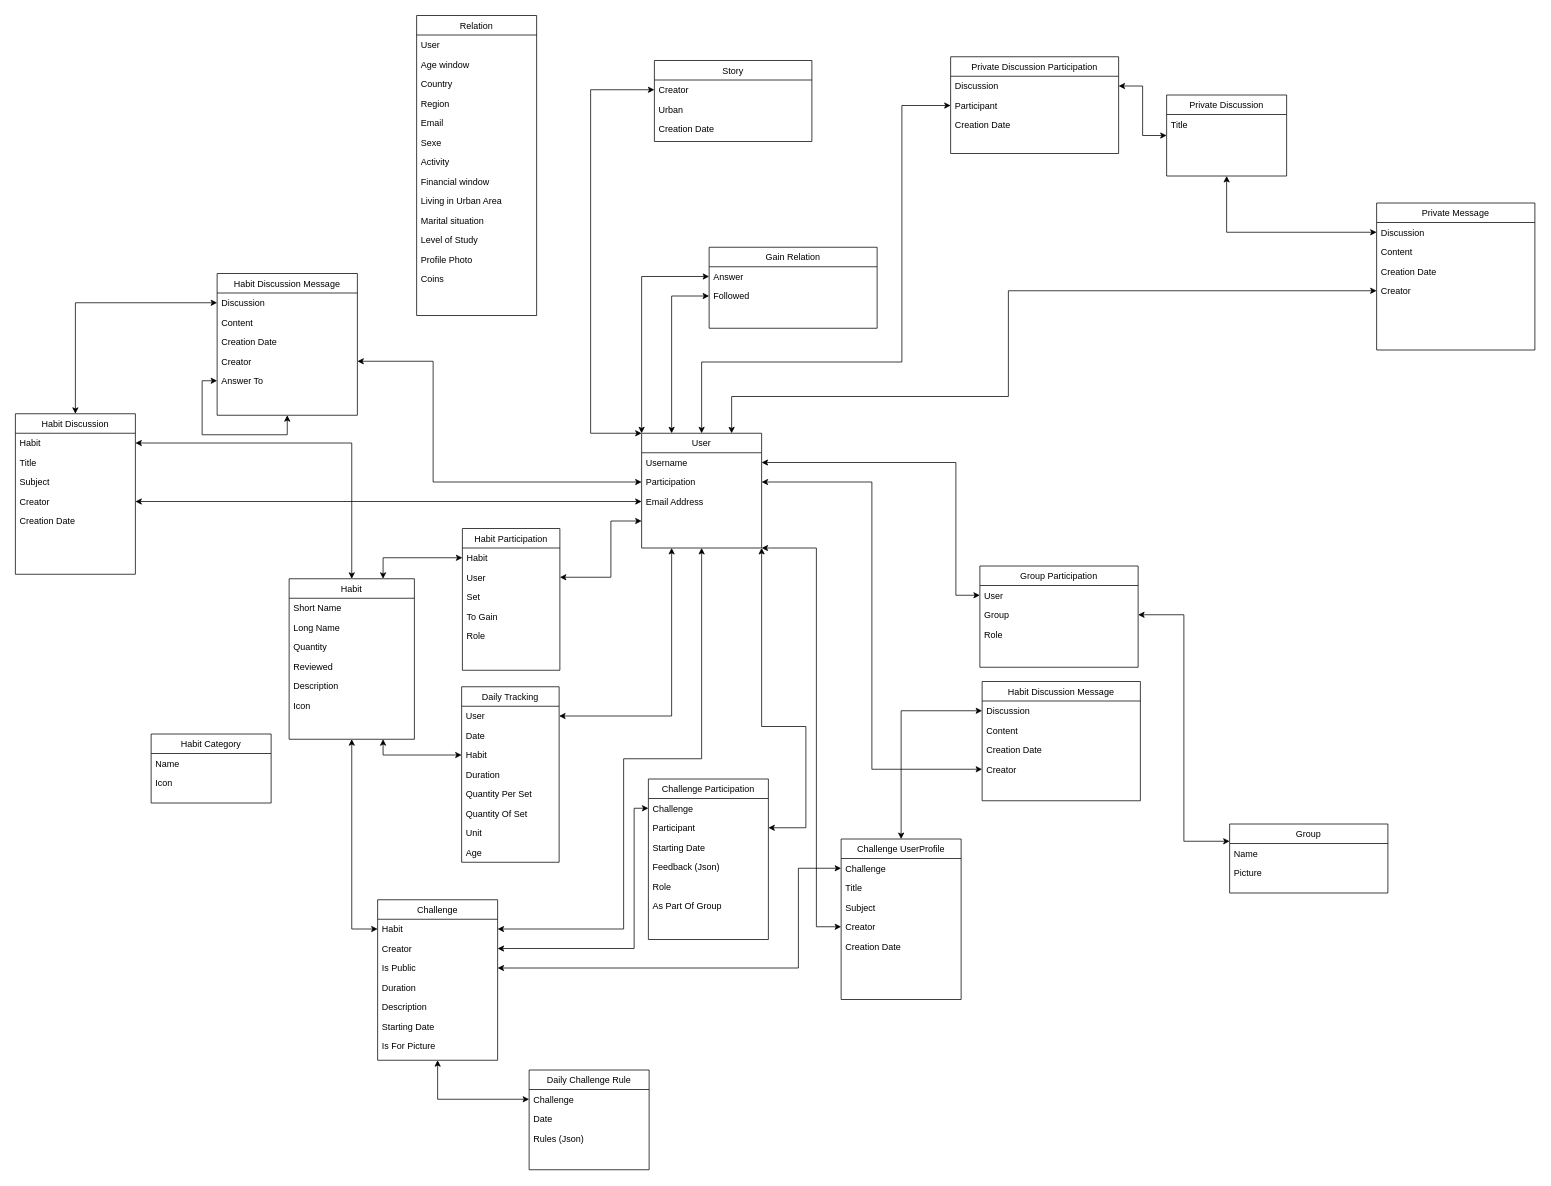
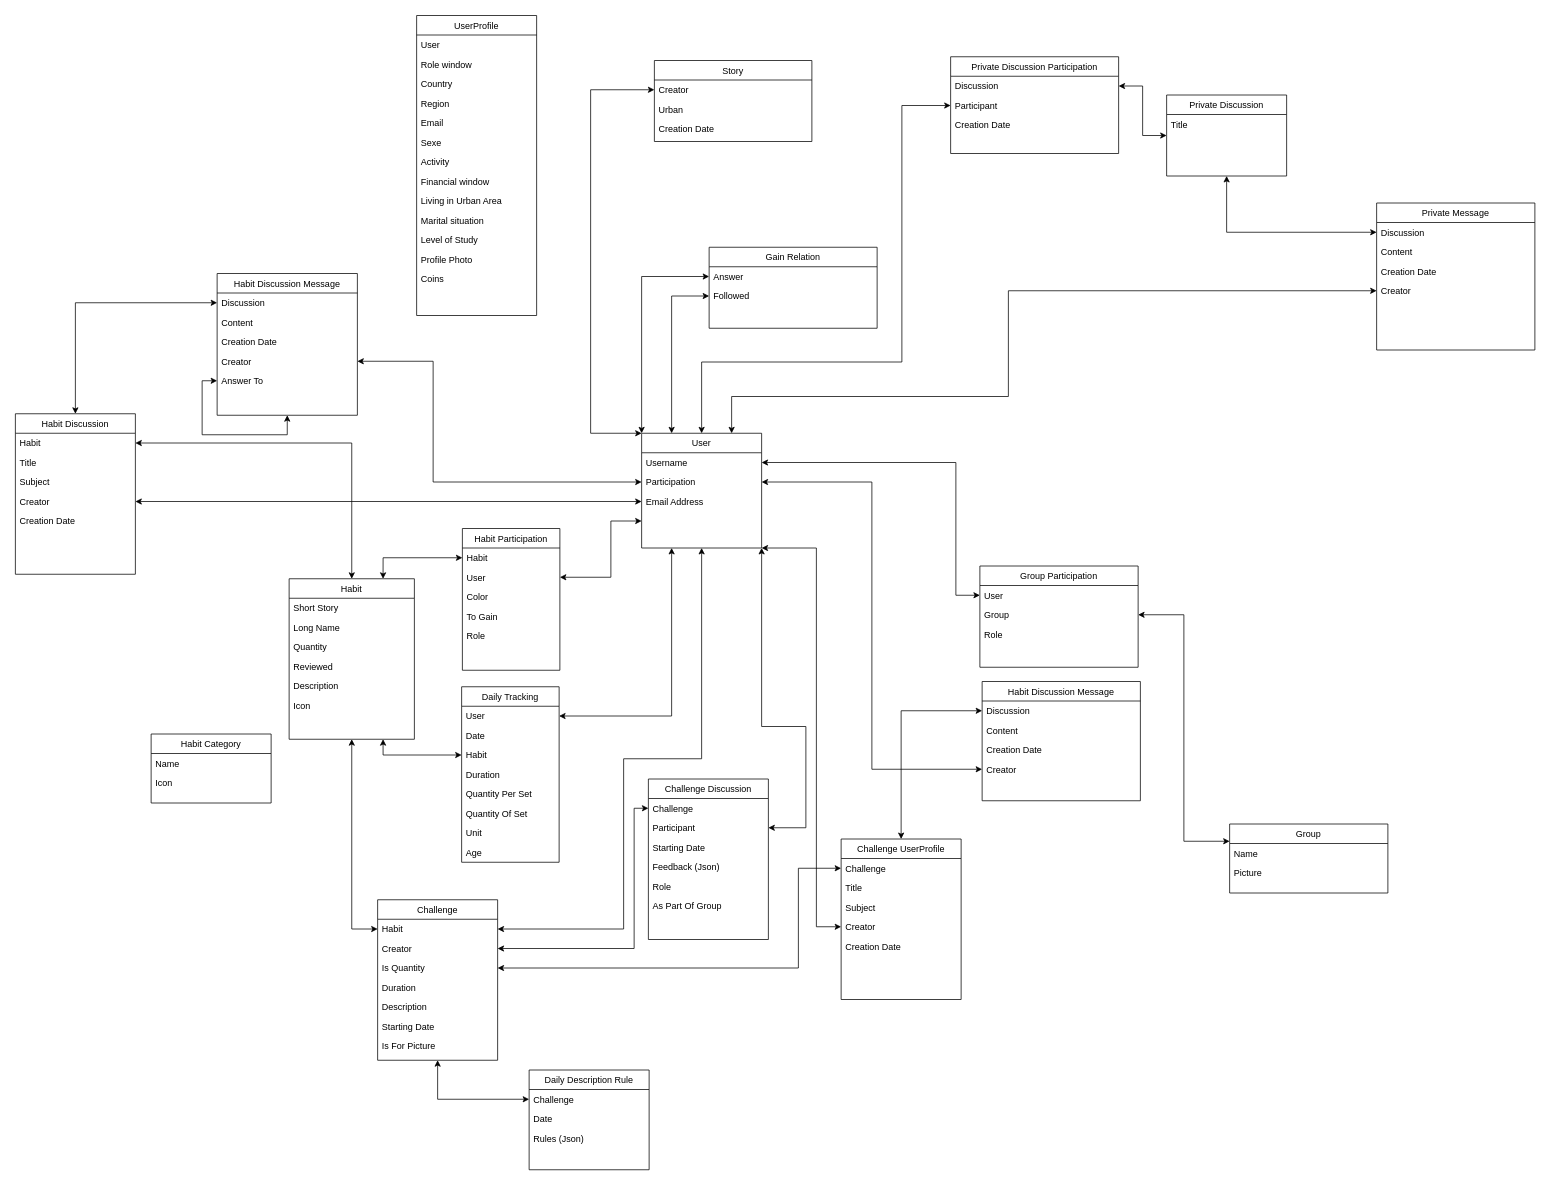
node "Relation": label "Relation" -> "UserProfile"
node "Age window": label "Age window" -> "Role window"
node "Set": label "Set" -> "Color"
node "Short Name": label "Short Name" -> "Short Story"
node "Challenge Participation": label "Challenge Participation" -> "Challenge Discussion"
node "Is Public": label "Is Public" -> "Is Quantity"
node "Daily Challenge Rule": label "Daily Challenge Rule" -> "Daily Description Rule"
